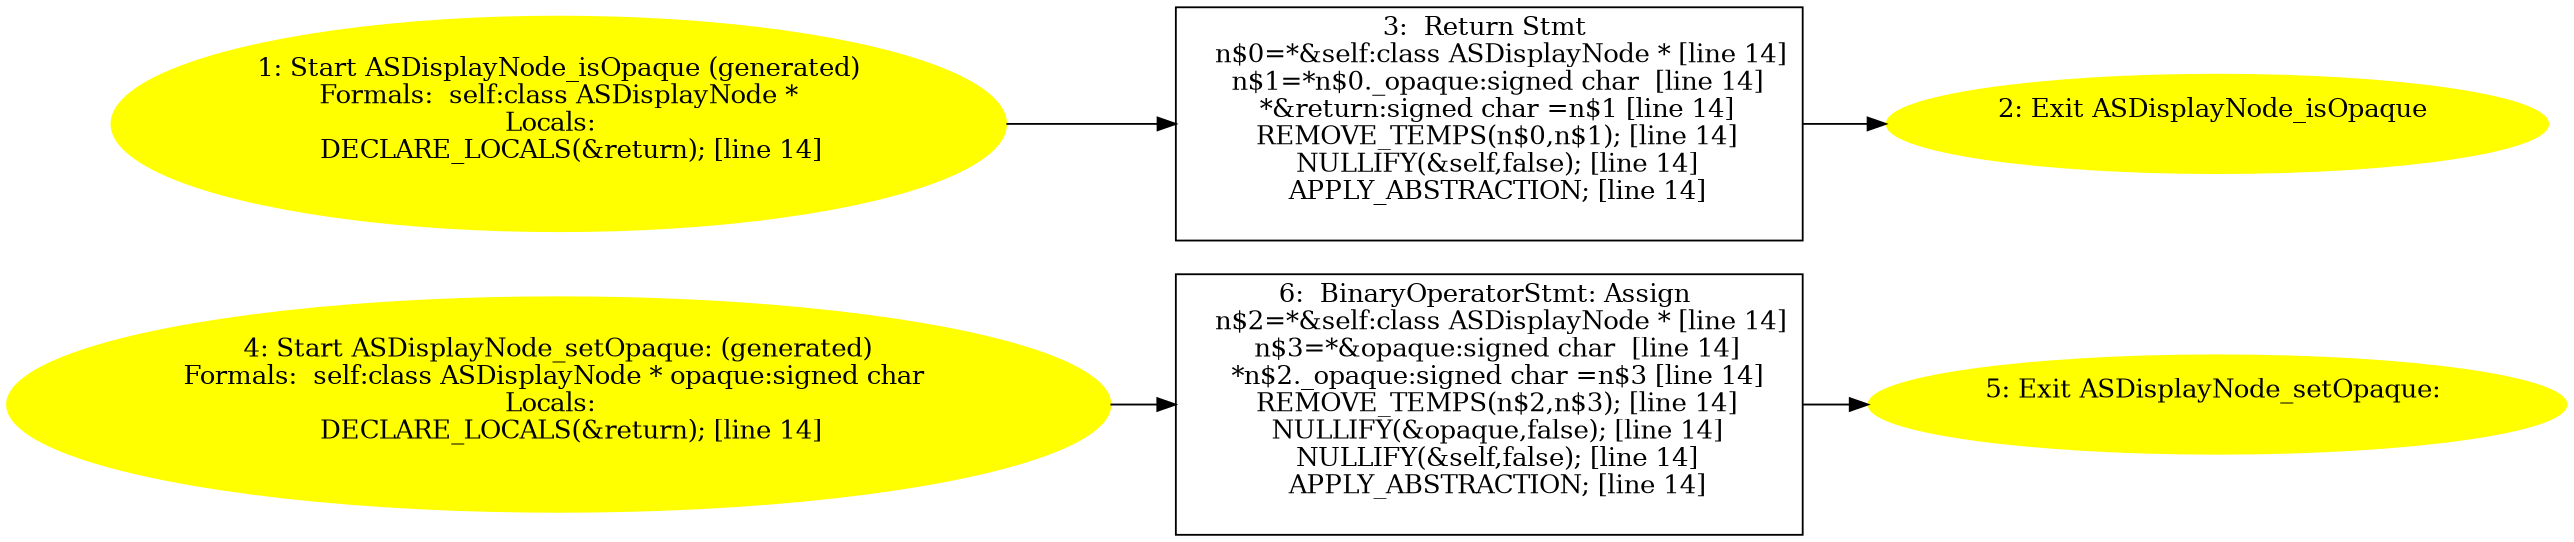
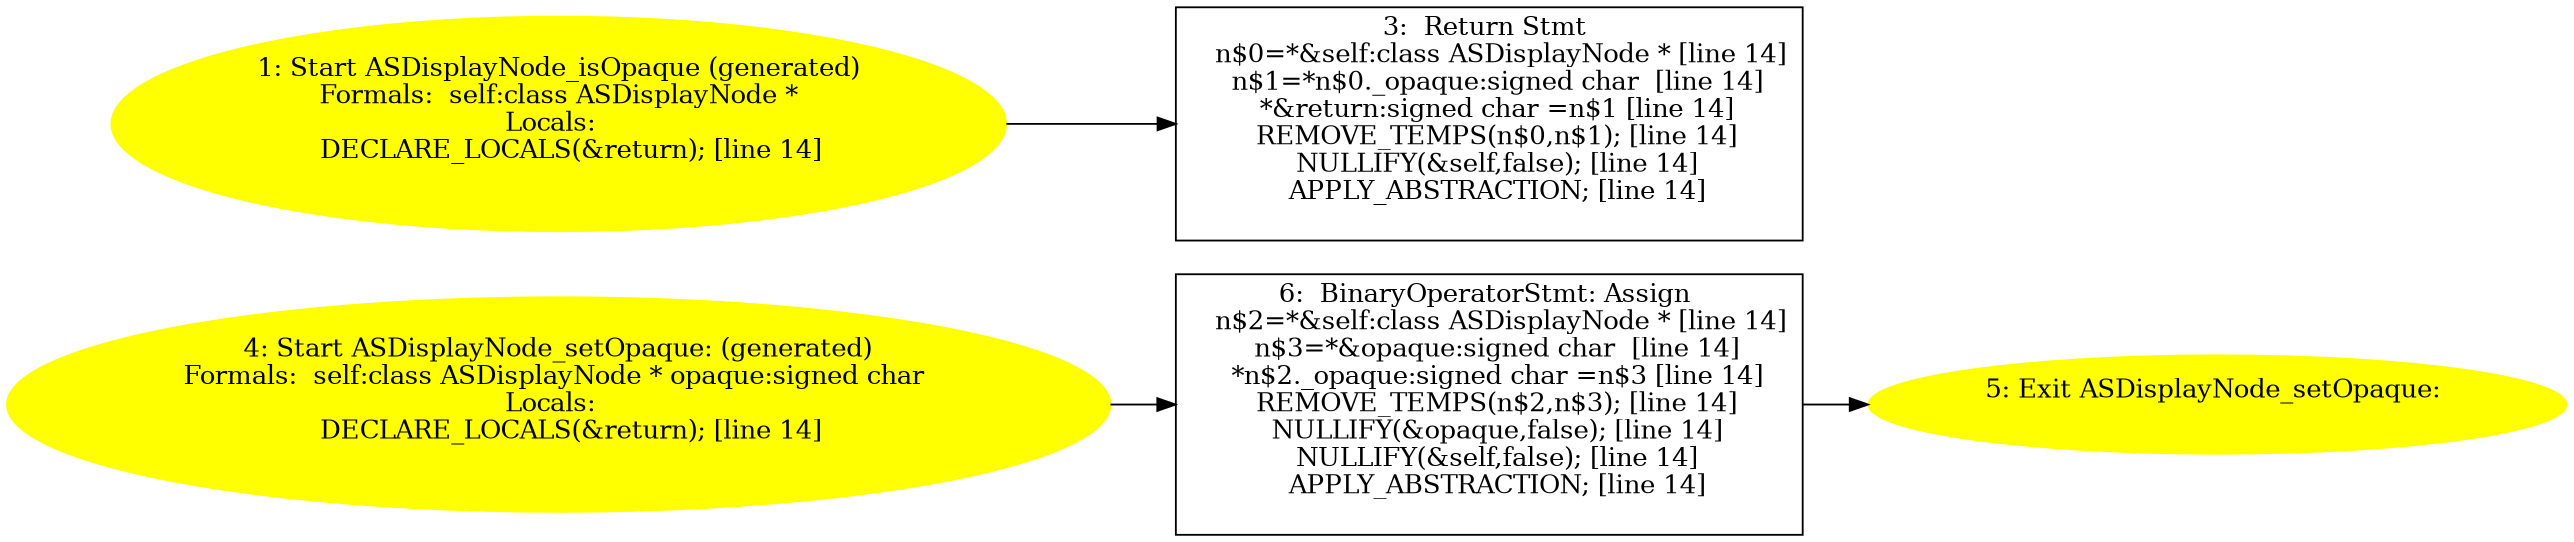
node "2: Exit ASDisplayNode_isOpaque": removed
